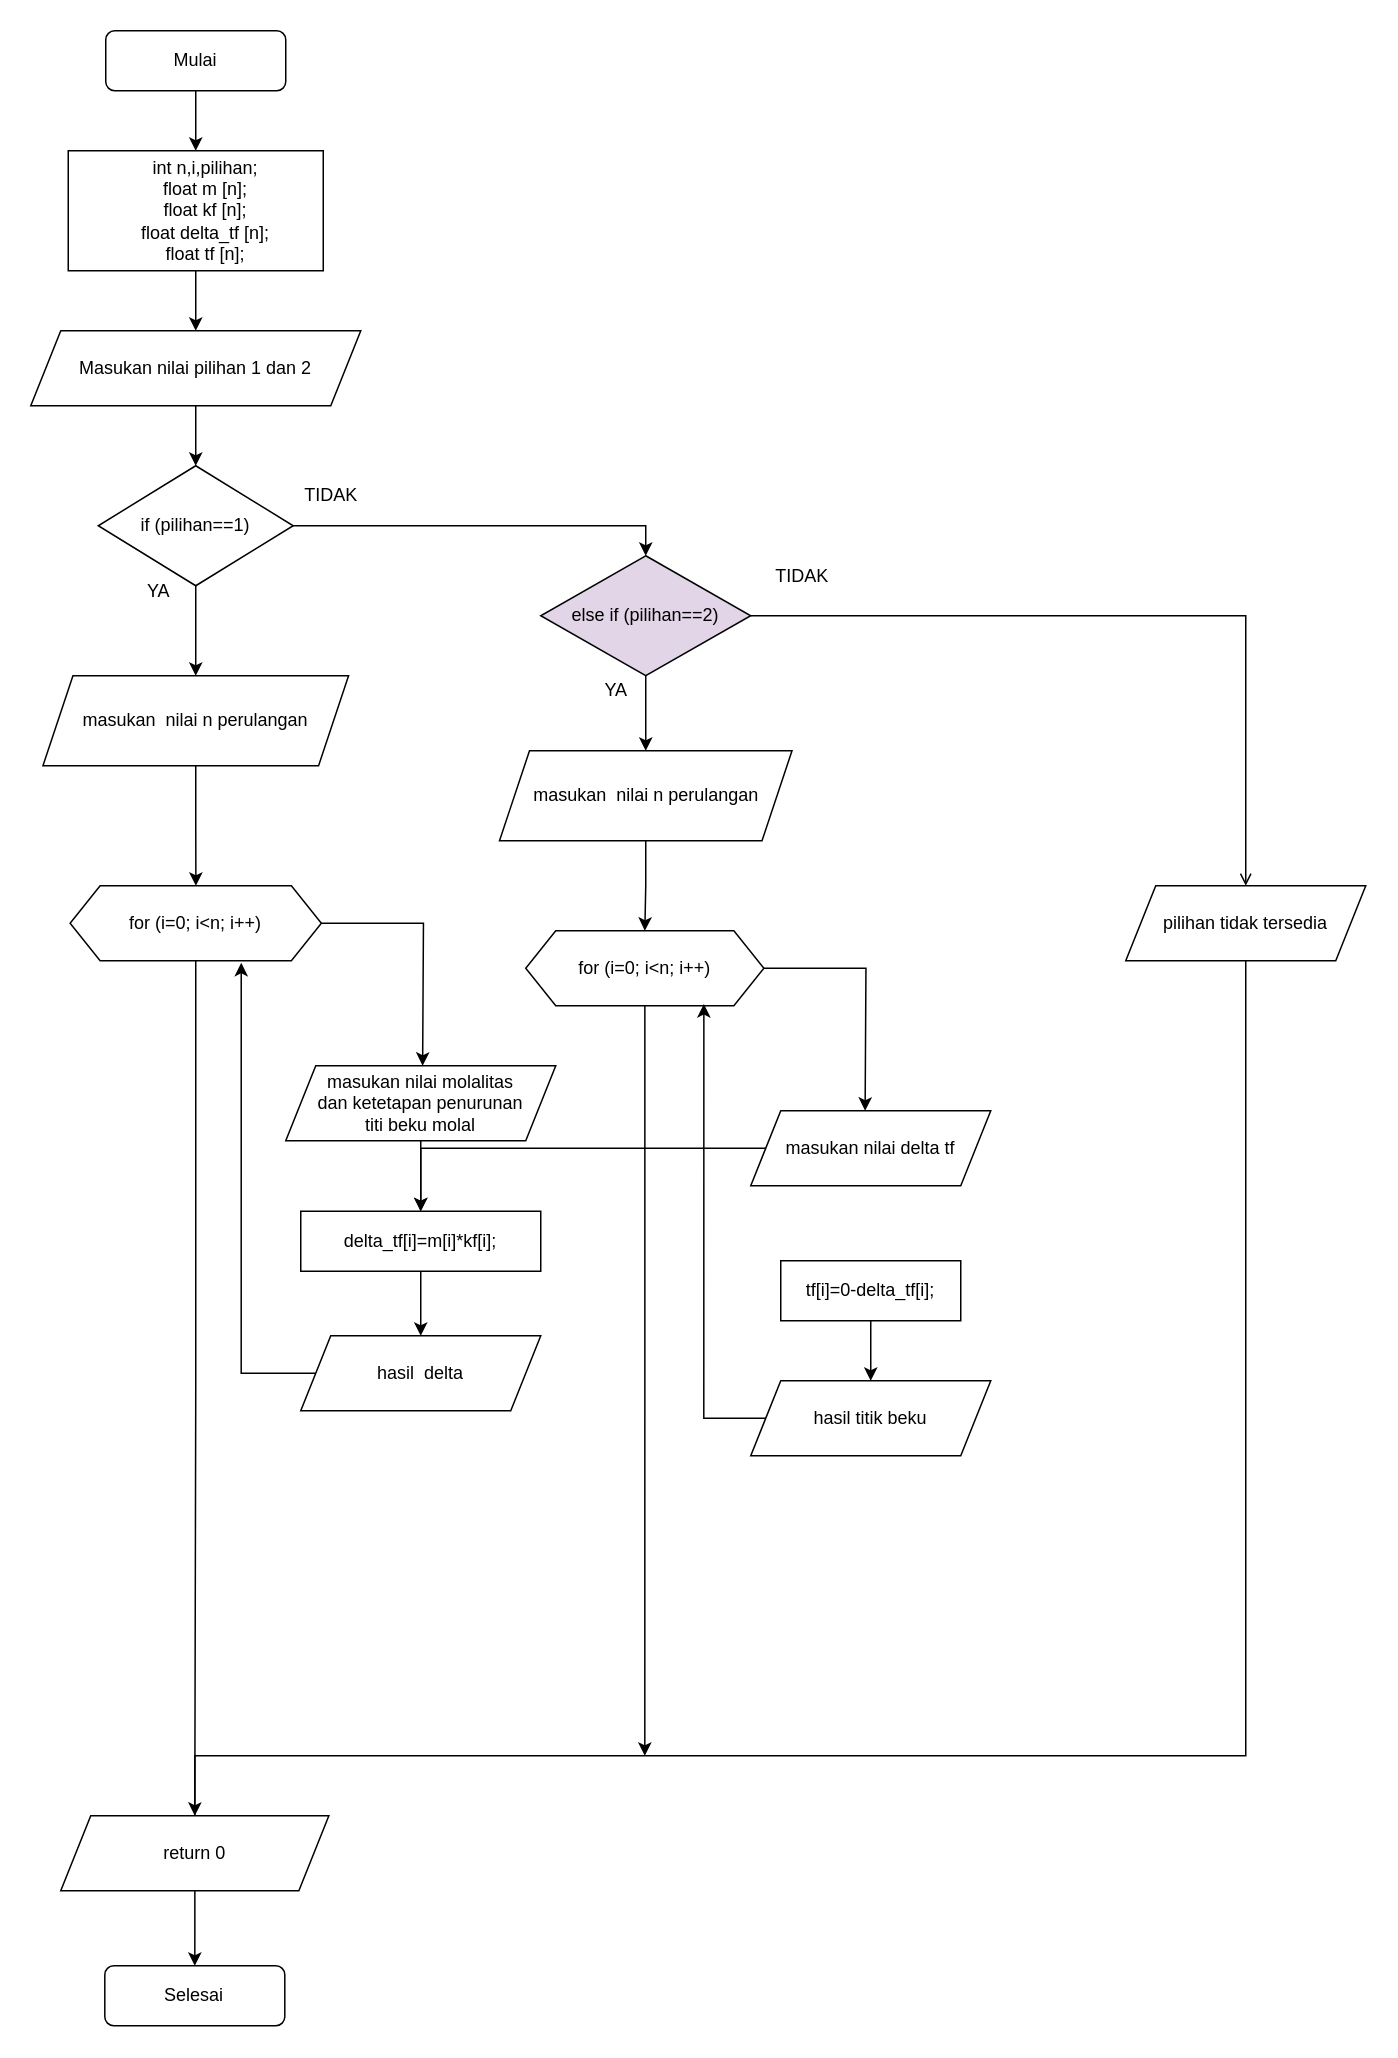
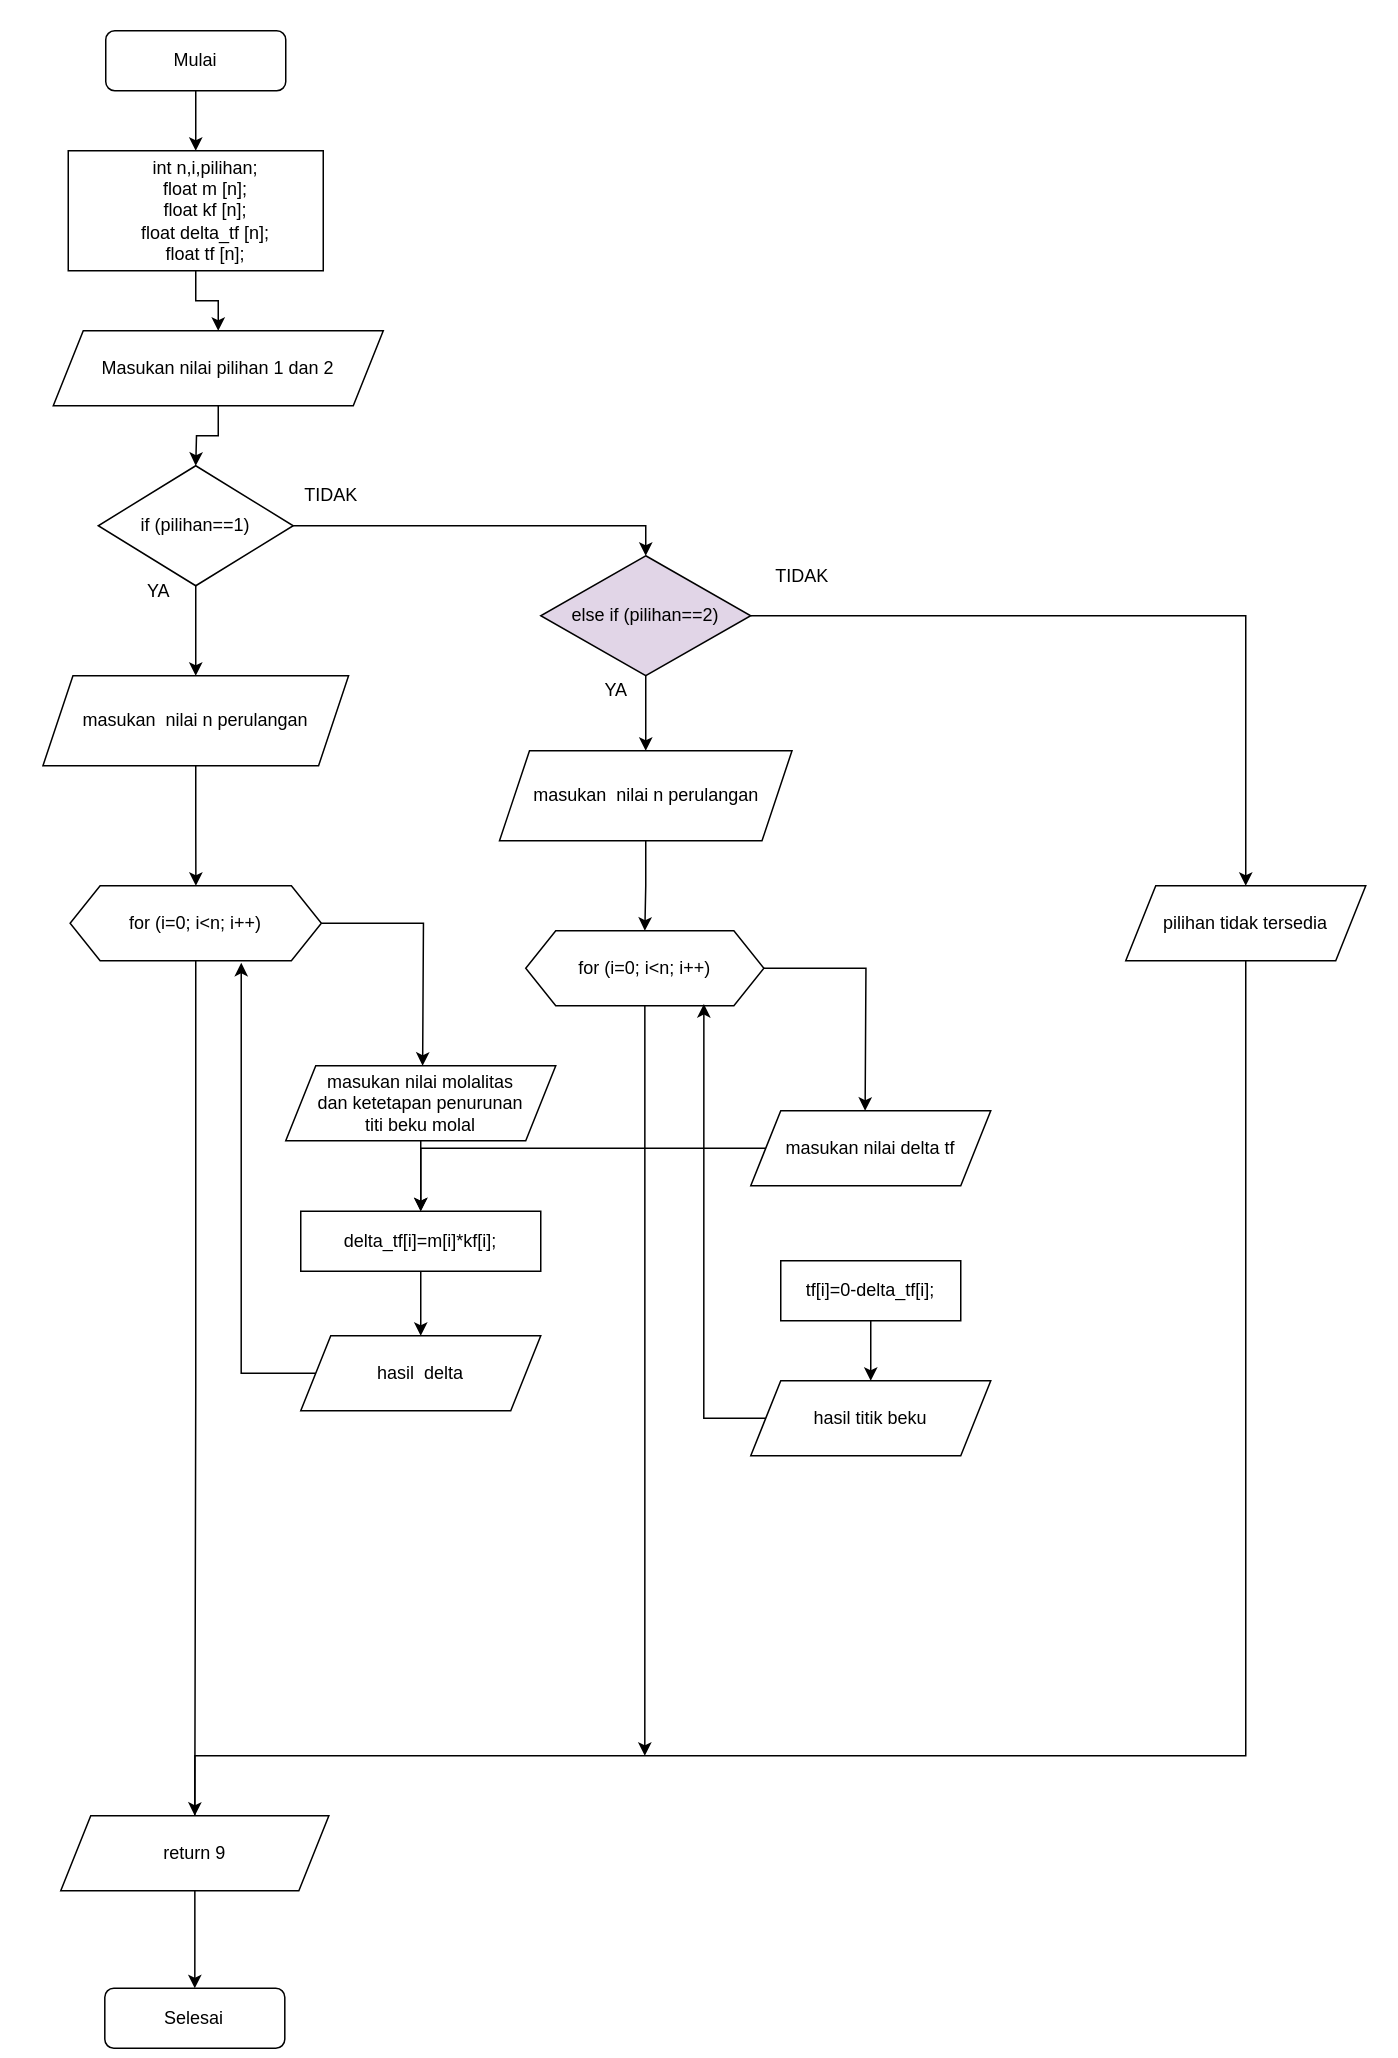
node "Masukan nilai pilihan 1 dan 2": moved (196, 368) -> (218, 368)
edge "else if (pilihan==2)" -> "pilihan tidak tersedia": arrowhead open -> classic
node "return 0": label "return 0" -> "return 9"
node "Selesai": moved (195, 1996) -> (195, 2018)
